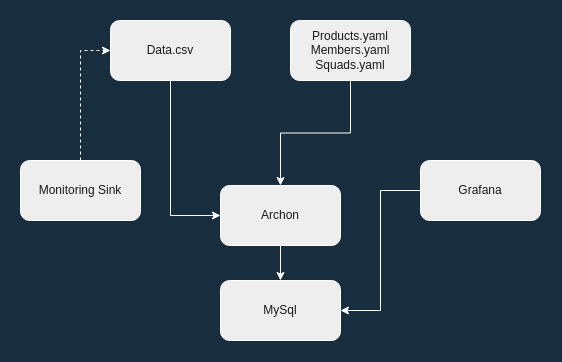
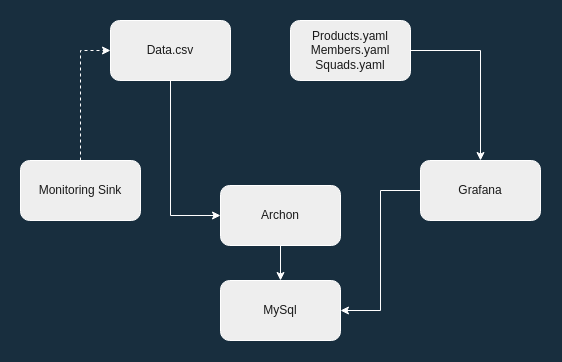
edge "Products.yaml Members.yaml Squads.yaml" -> "Archon": now "Products.yaml Members.yaml Squads.yaml" -> "Grafana"
